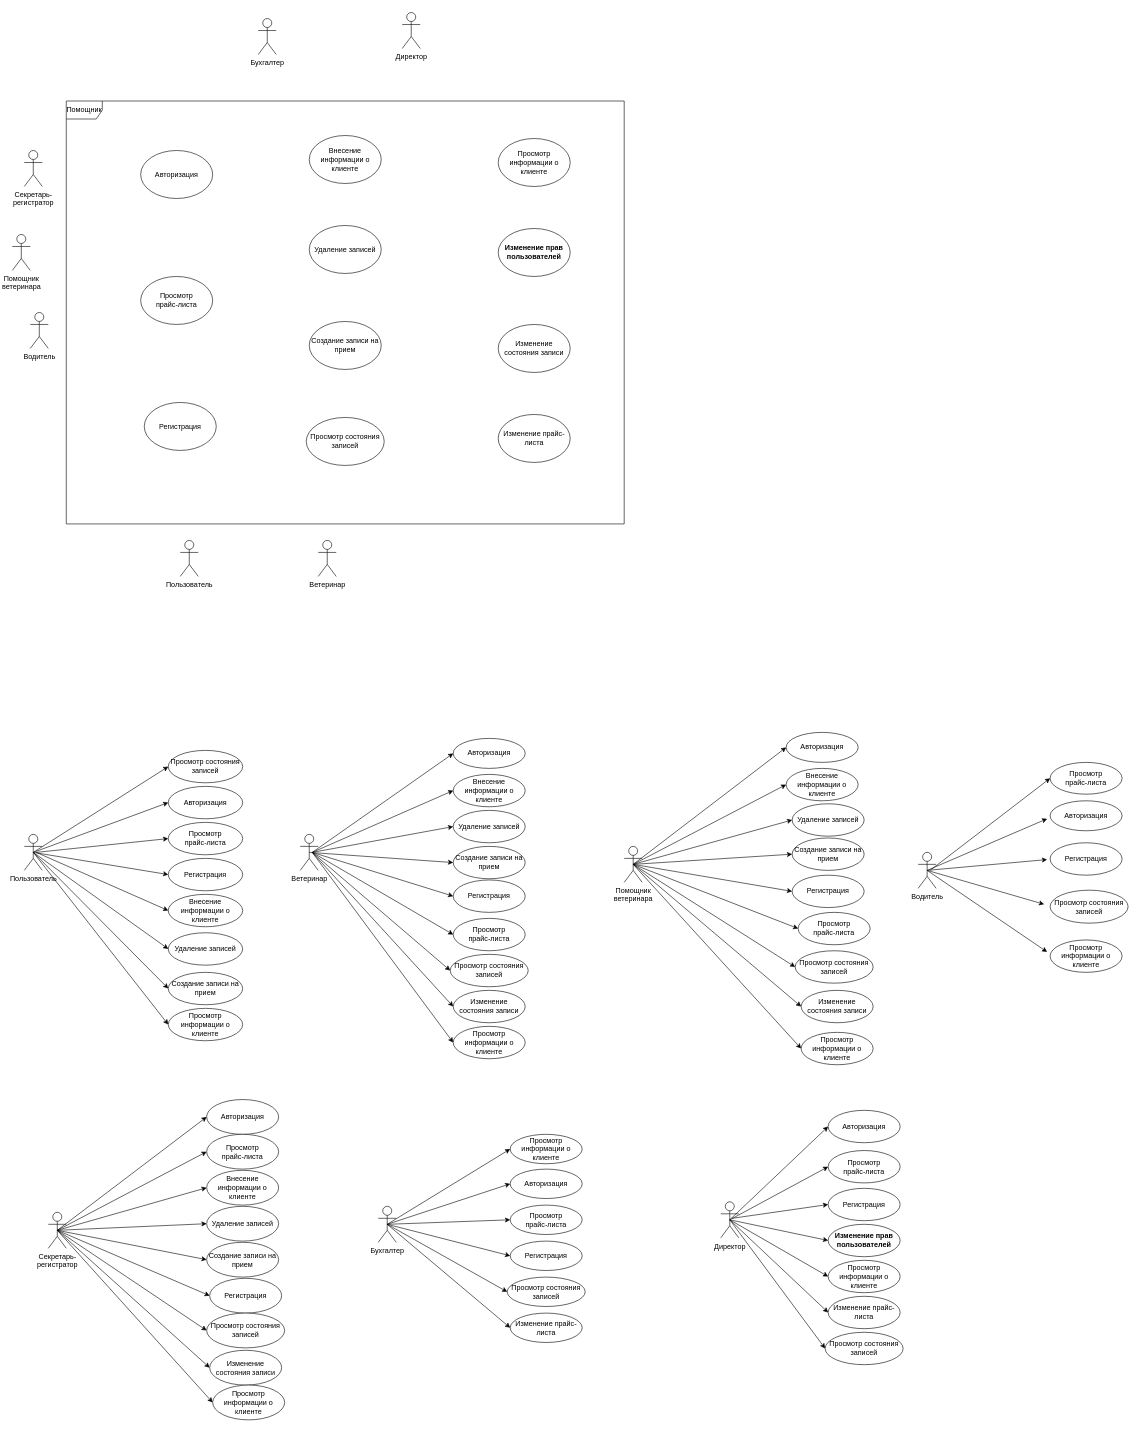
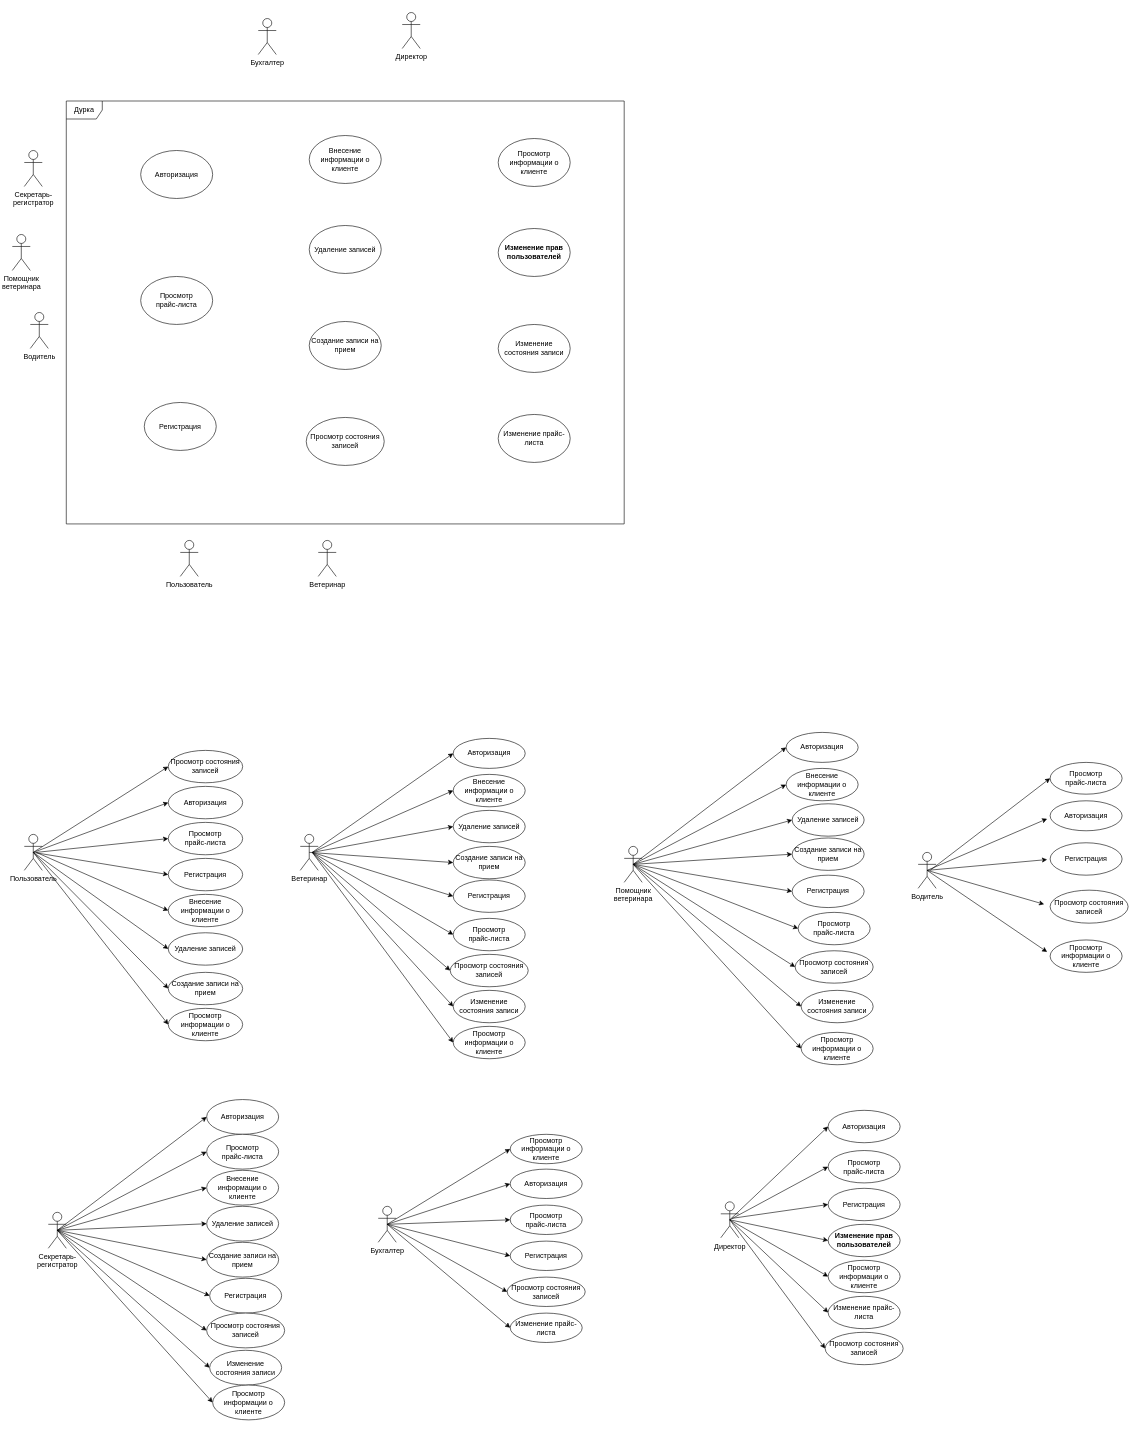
node "Помощник": label "Помощник" -> "Дурка"
